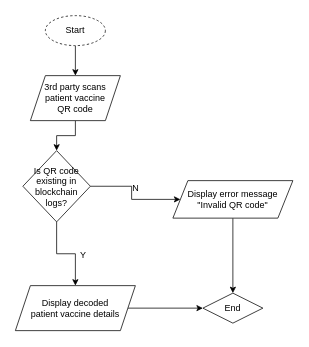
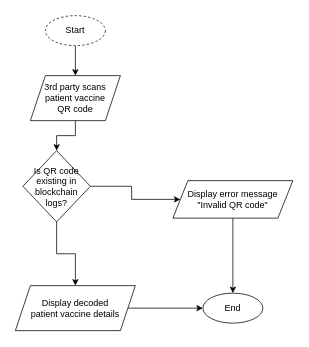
node "N": removed
node "Y": removed
node "End": shape diamond -> ellipse
